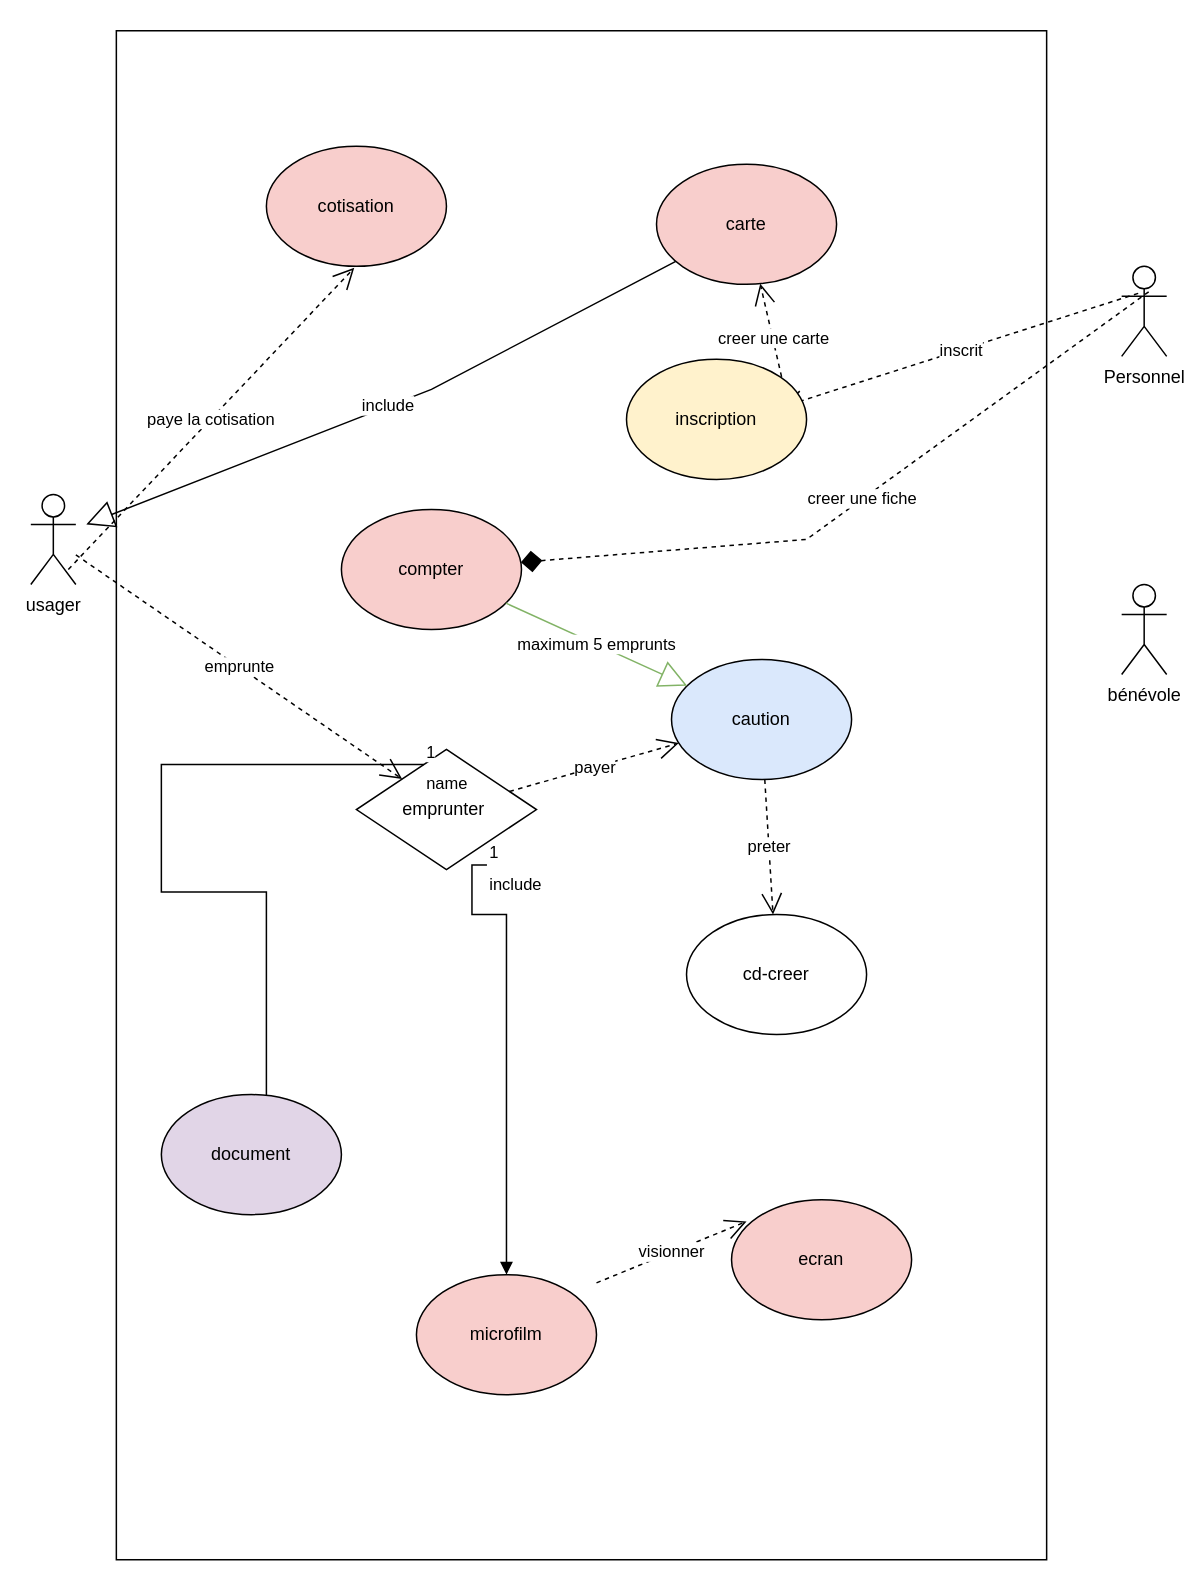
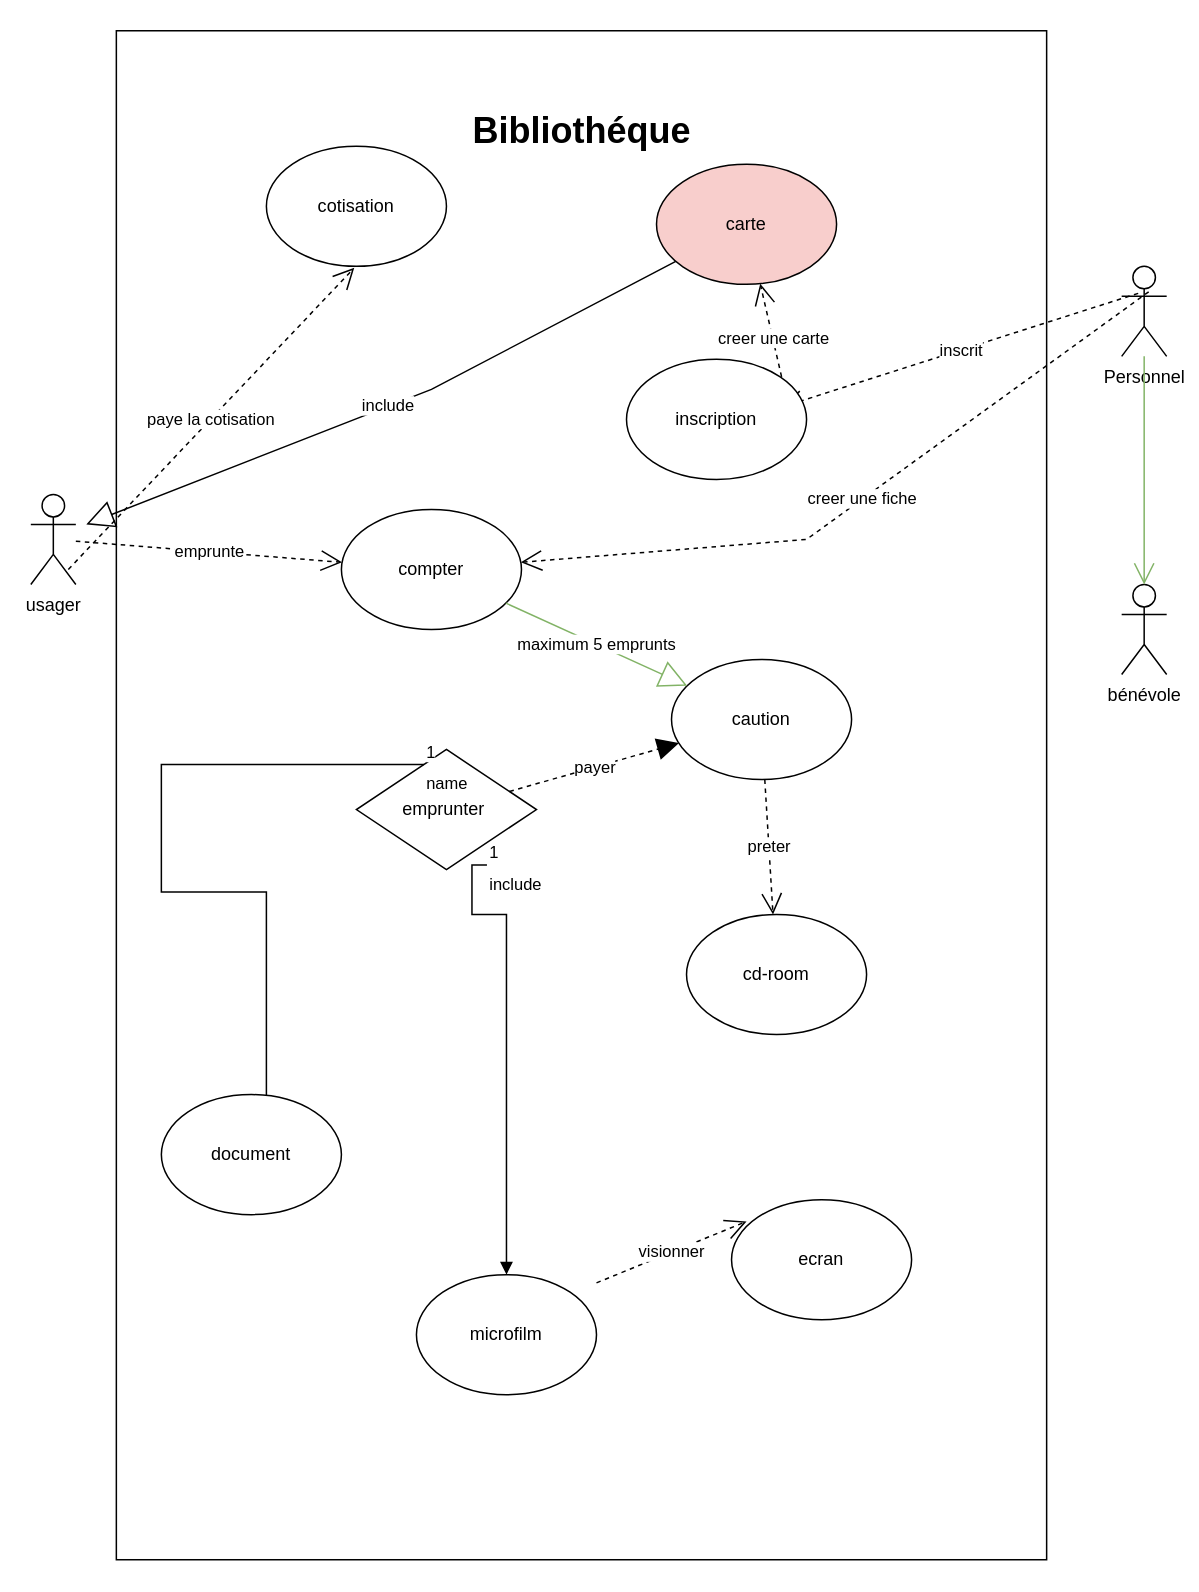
node "Bibliothéque": added
node "cotisation": fillcolor #f8cecc -> #ffffff
node "inscription": fillcolor #fff2cc -> #ffffff
edge "Personnel" -> "bénévole": added
edge "Personnel" -> "compter": arrowhead diamond -> open
node "compter": fillcolor #f8cecc -> #ffffff
edge "usager" -> "emprunter": now "usager" -> "compter"
node "caution": fillcolor #dae8fc -> #ffffff
edge "emprunter" -> "caution": arrowhead open -> block
node "cd-creer": label "cd-creer" -> "cd-room"
node "document": fillcolor #e1d5e7 -> #ffffff
node "ecran": fillcolor #f8cecc -> #ffffff
node "microfilm": fillcolor #f8cecc -> #ffffff
